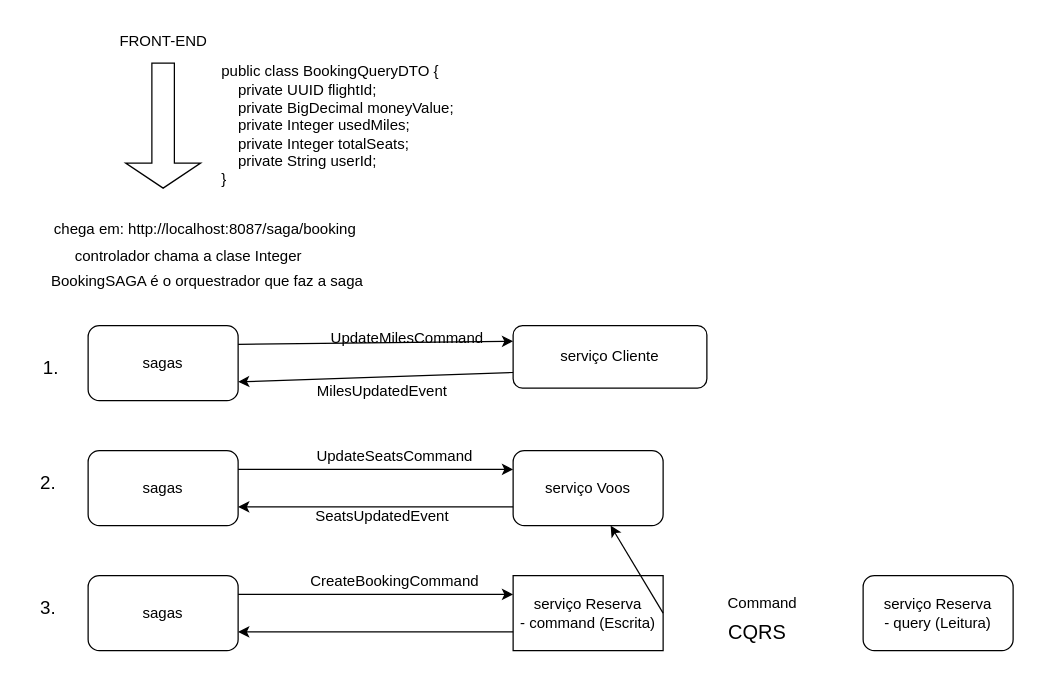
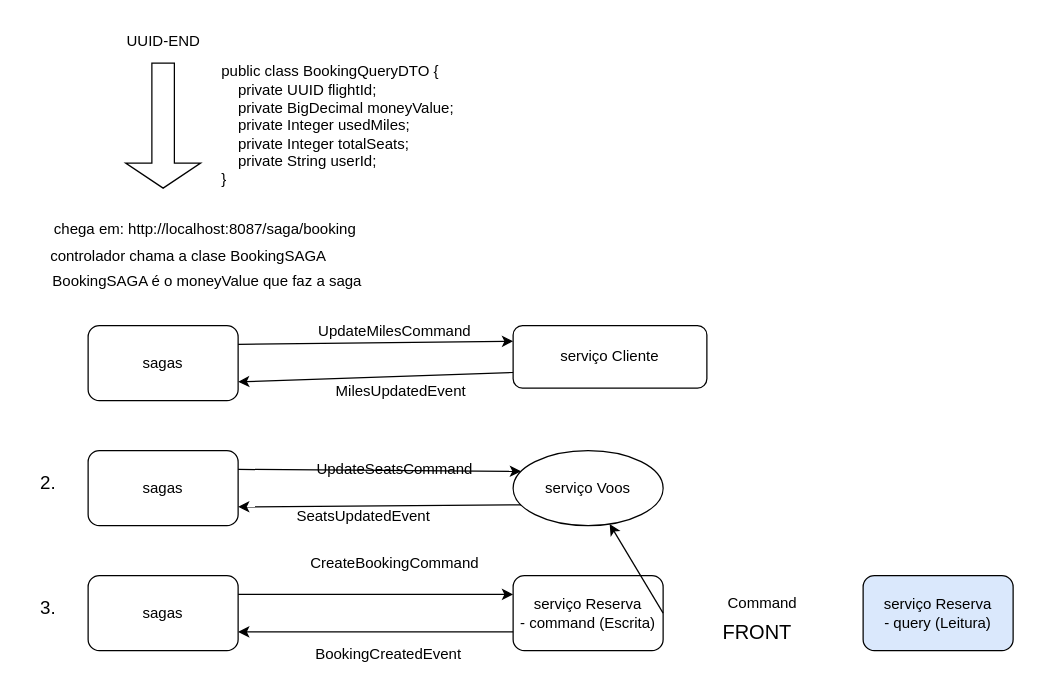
node "FRONT-END": label "FRONT-END" -> "UUID-END"
node "controlador chama a clase Integer": label "controlador chama a clase Integer" -> "controlador chama a clase BookingSAGA"
node "BookingSAGA é o orquestrador que faz a saga": label "BookingSAGA é o orquestrador que faz a saga" -> "BookingSAGA é o moneyValue que faz a saga"
node "UpdateMilesCommand": moved (407, 338) -> (394, 332)
node "1.": removed
node "MilesUpdatedEvent": moved (382, 392) -> (401, 392)
node "UpdateSeatsCommand": moved (394, 457) -> (394, 469)
node "serviço Voos": shape rounded rectangle -> ellipse
node "SeatsUpdatedEvent": moved (382, 517) -> (363, 517)
node "CreateBookingCommand": moved (394, 582) -> (394, 563)
node "serviço Reserva - command (Escrita)": shape rectangle -> rounded rectangle
node "serviço Reserva - query (Leitura)": fillcolor #ffffff -> #dae8fc
node "CQRS": label "CQRS" -> "FRONT"
node "BookingCreatedEvent": added
